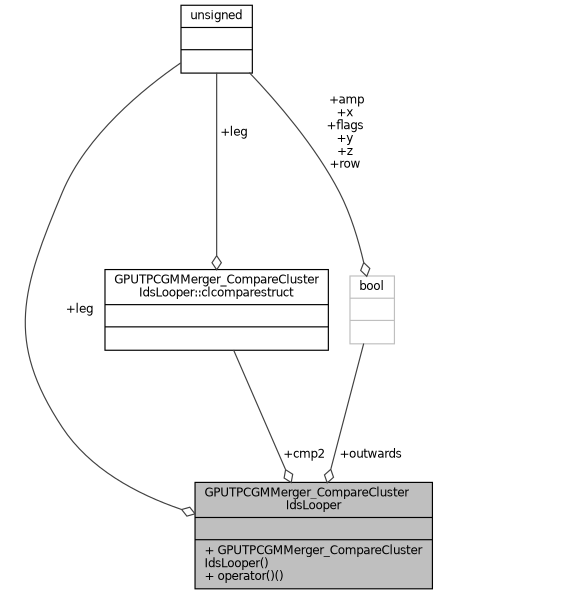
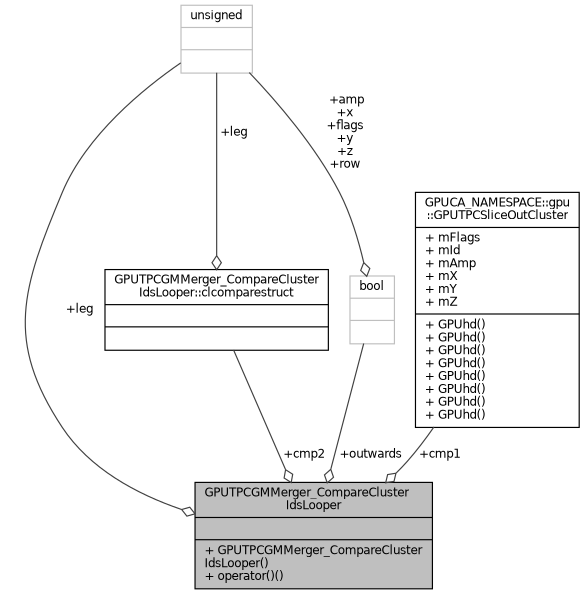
node "unsigned": color black -> grey75
node "GPUCA_NAMESPACE::gpu": added
